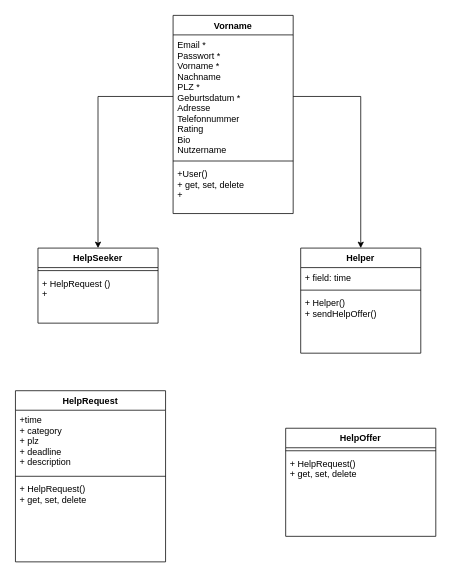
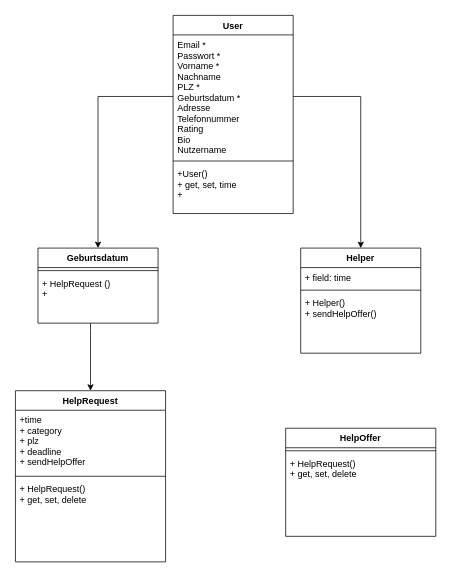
node "Vorname": label "Vorname" -> "User"
node "+User() + get, set, delete +": label "+User() + get, set, delete +" -> "+User() + get, set, time +"
node "HelpSeeker": label "HelpSeeker" -> "Geburtsdatum"
edge "+ HelpRequest () +" -> "HelpRequest": added
node "+time + category + plz + deadline + description": label "+time + category + plz + deadline + description" -> "+time + category + plz + deadline + sendHelpOffer"
